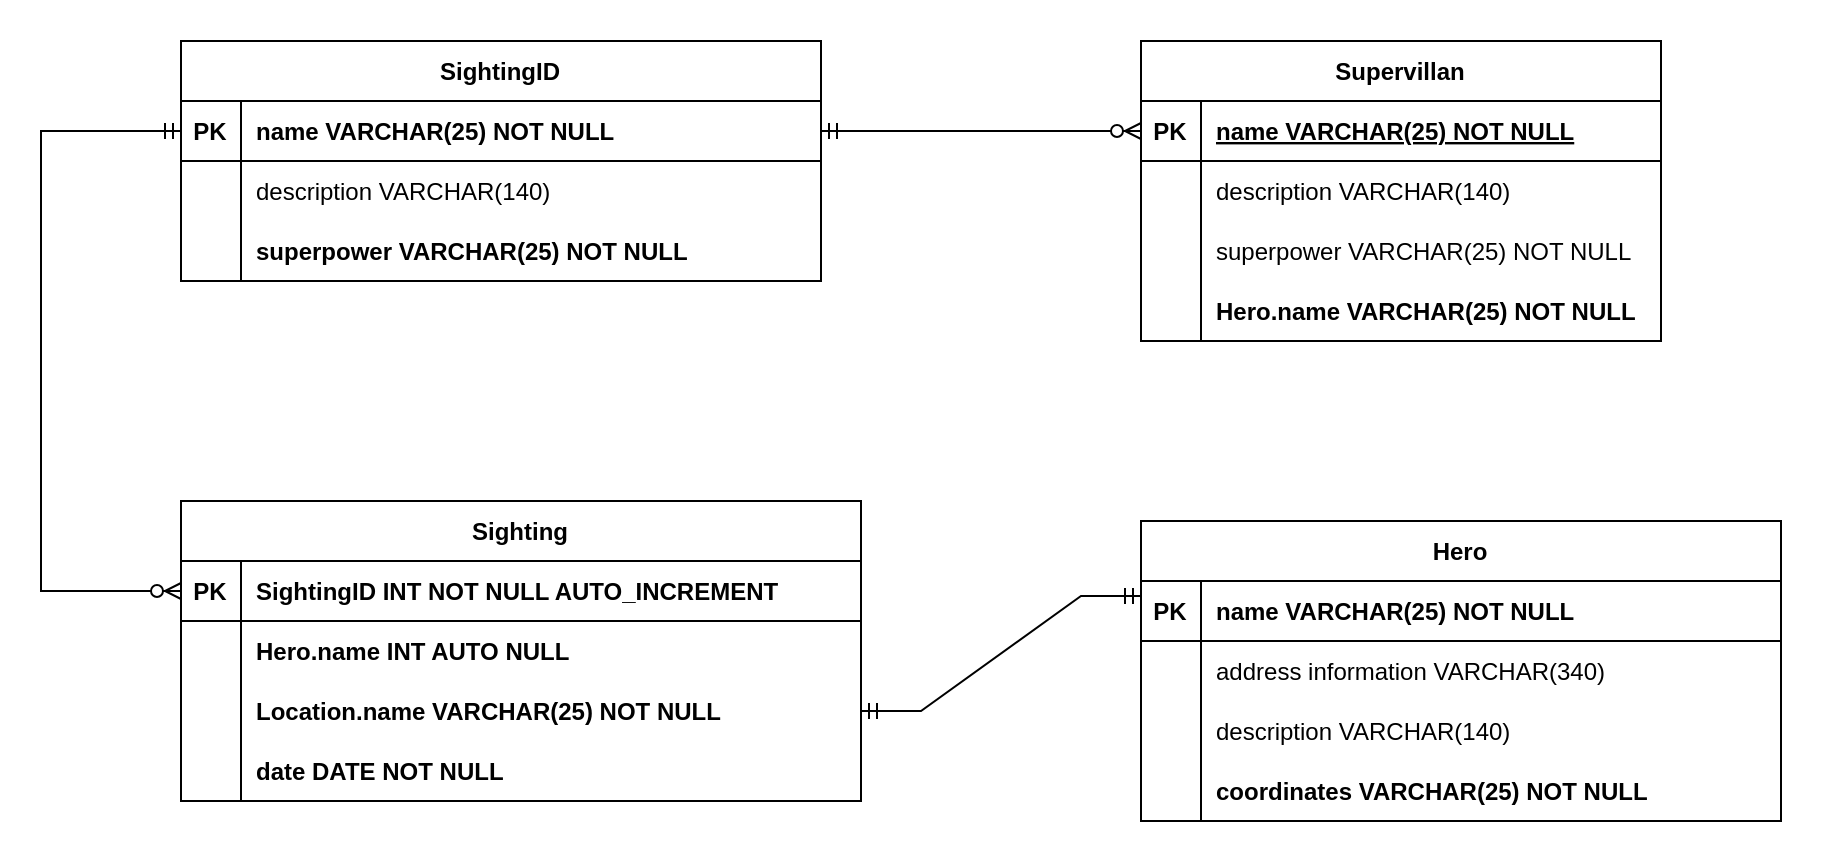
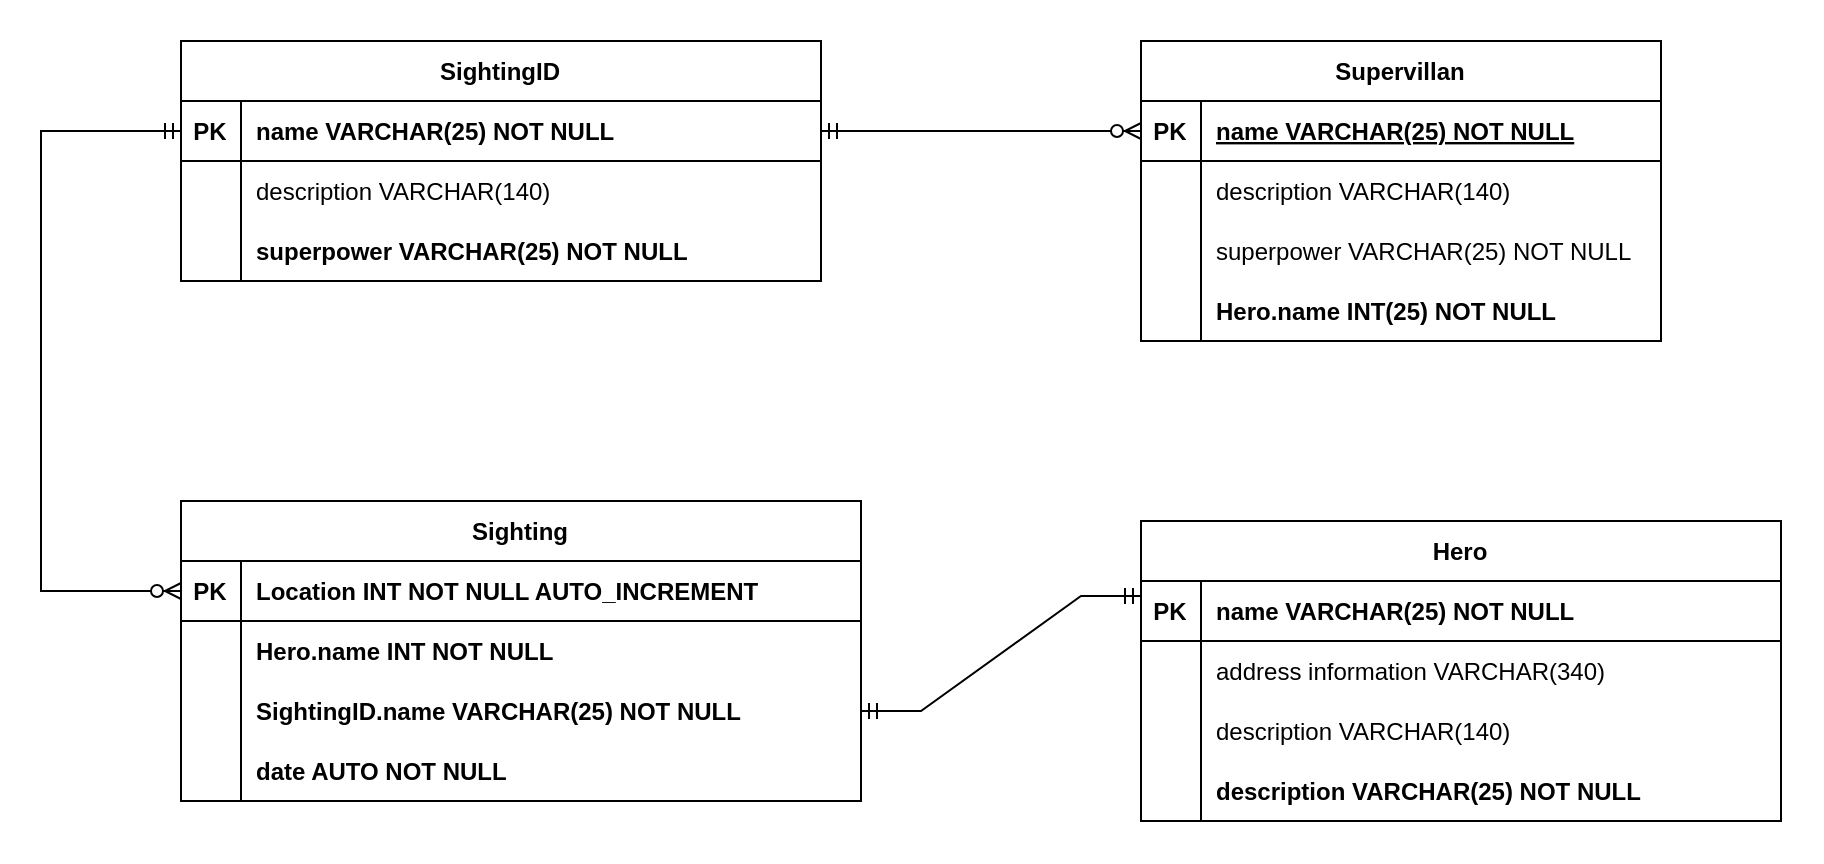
node "Hero.name VARCHAR(25) NOT NULL": label "Hero.name VARCHAR(25) NOT NULL" -> "Hero.name INT(25) NOT NULL"
node "SightingID INT NOT NULL AUTO_INCREMENT": label "SightingID INT NOT NULL AUTO_INCREMENT" -> "Location INT NOT NULL AUTO_INCREMENT"
node "Hero.name INT AUTO NULL": label "Hero.name INT AUTO NULL" -> "Hero.name INT NOT NULL"
node "Location.name VARCHAR(25) NOT NULL": label "Location.name VARCHAR(25) NOT NULL" -> "SightingID.name VARCHAR(25) NOT NULL"
node "date DATE NOT NULL": label "date DATE NOT NULL" -> "date AUTO NOT NULL"
node "coordinates VARCHAR(25) NOT NULL": label "coordinates VARCHAR(25) NOT NULL" -> "description VARCHAR(25) NOT NULL"
